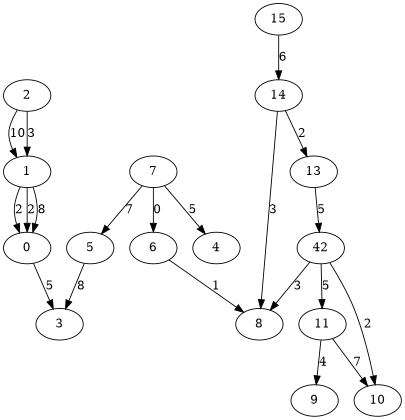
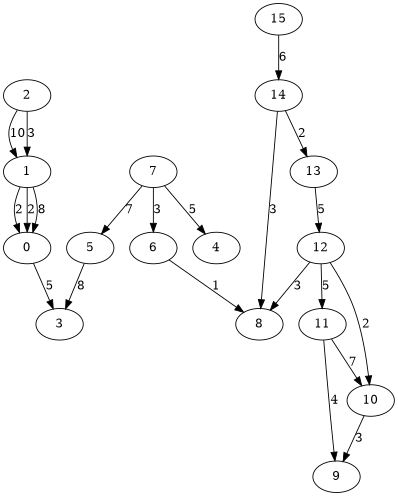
edge "7" -> "6": label "0" -> "3"
node "42": label "42" -> "12"
edge "10" -> "9": added, label "3"
